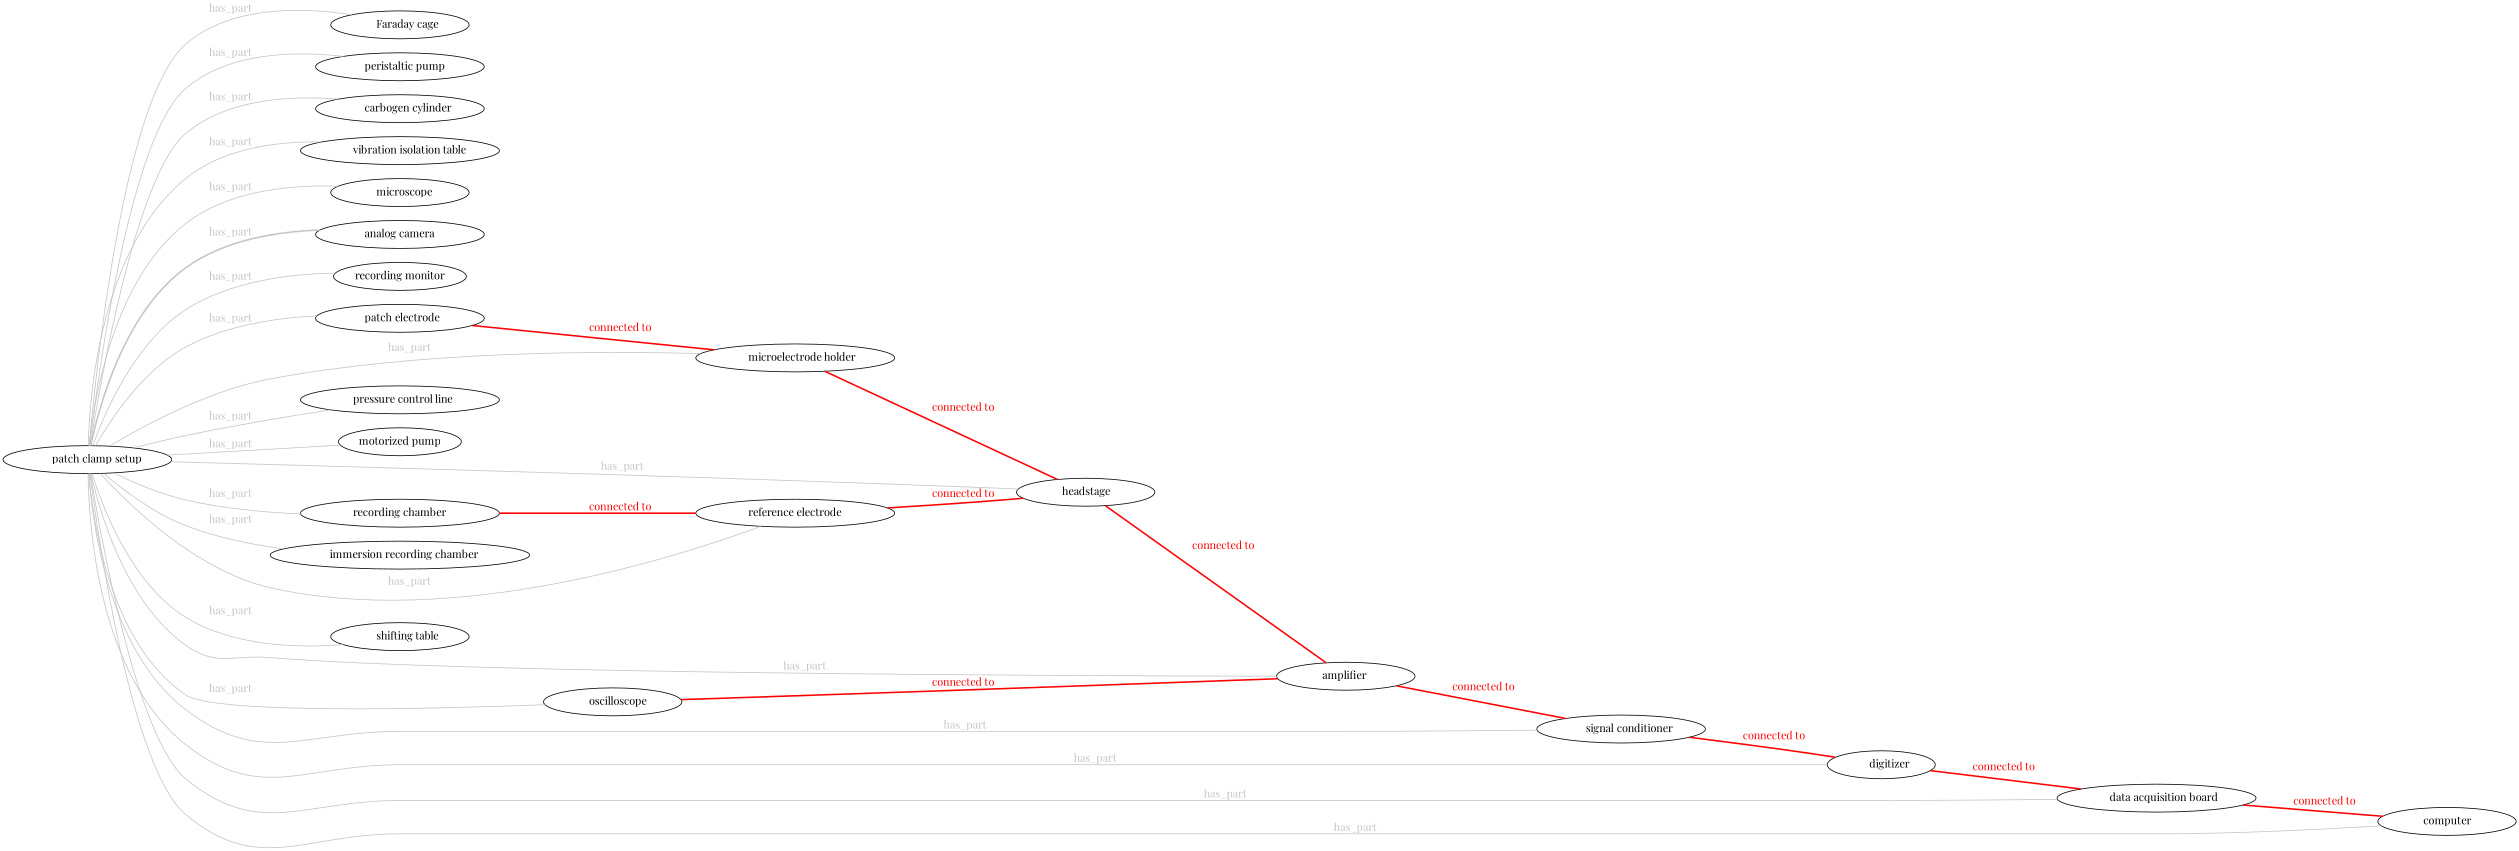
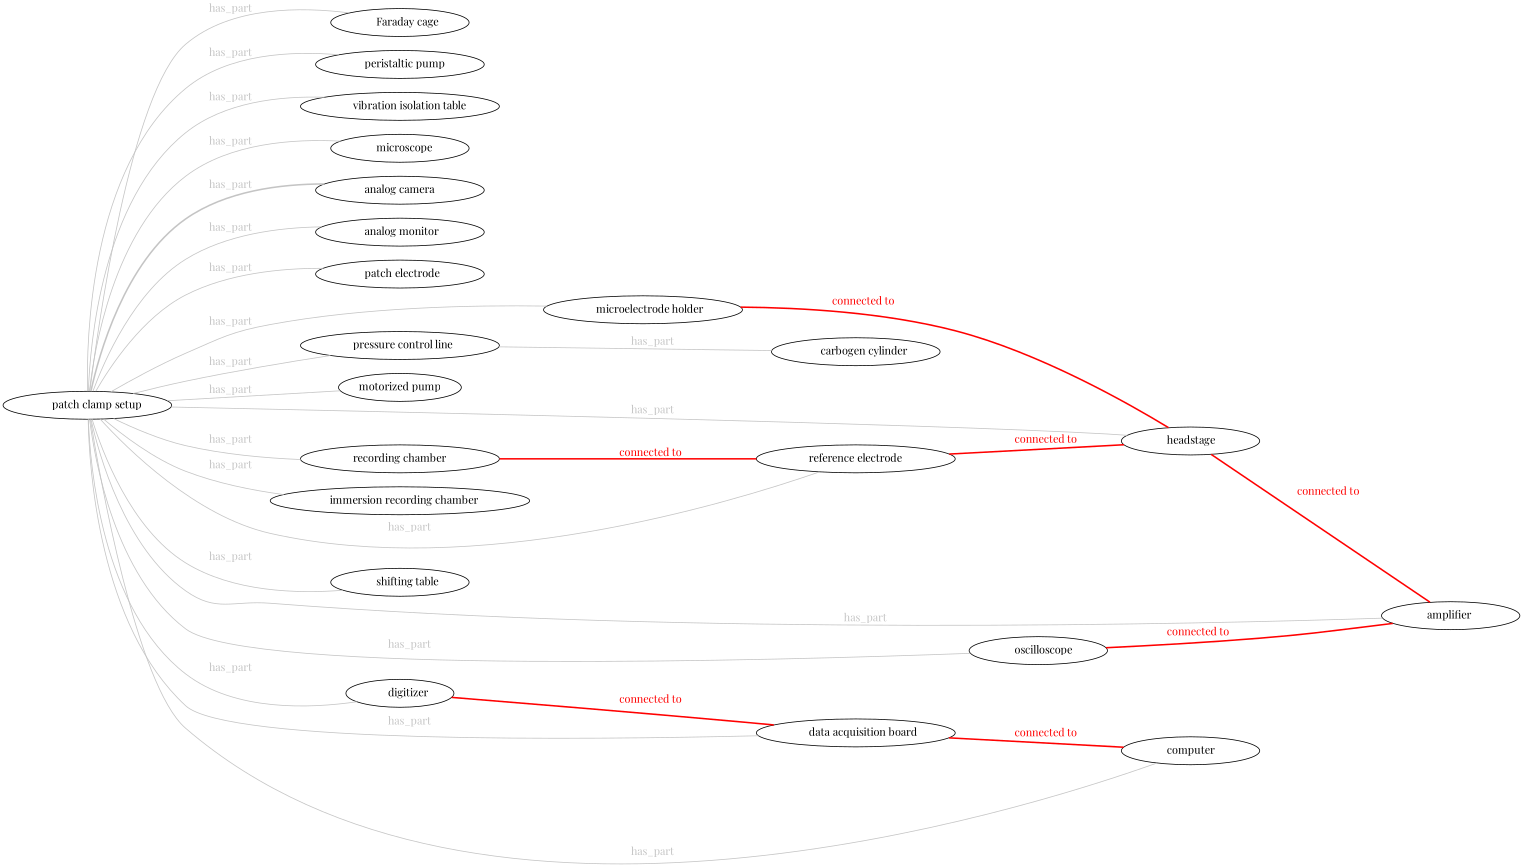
edge "carbogen cylinder" -- "patch clamp setup": now "carbogen cylinder" -- "pressure control line"
node "recording monitor": label "recording monitor" -> "analog monitor"
edge "patch electrode" -- "microelectrode holder": removed, label "connected to"
node "signal conditioner": removed
